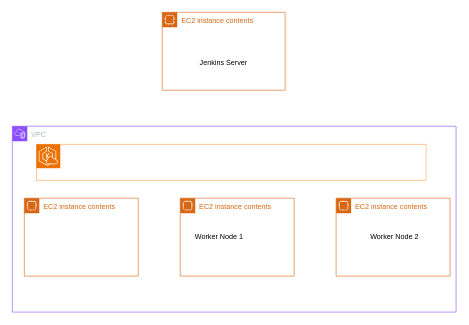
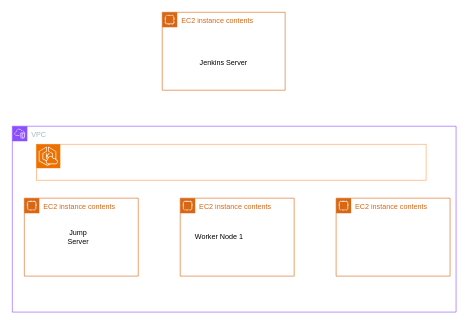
node "Jump Server": added
node "Worker Node 2": removed
